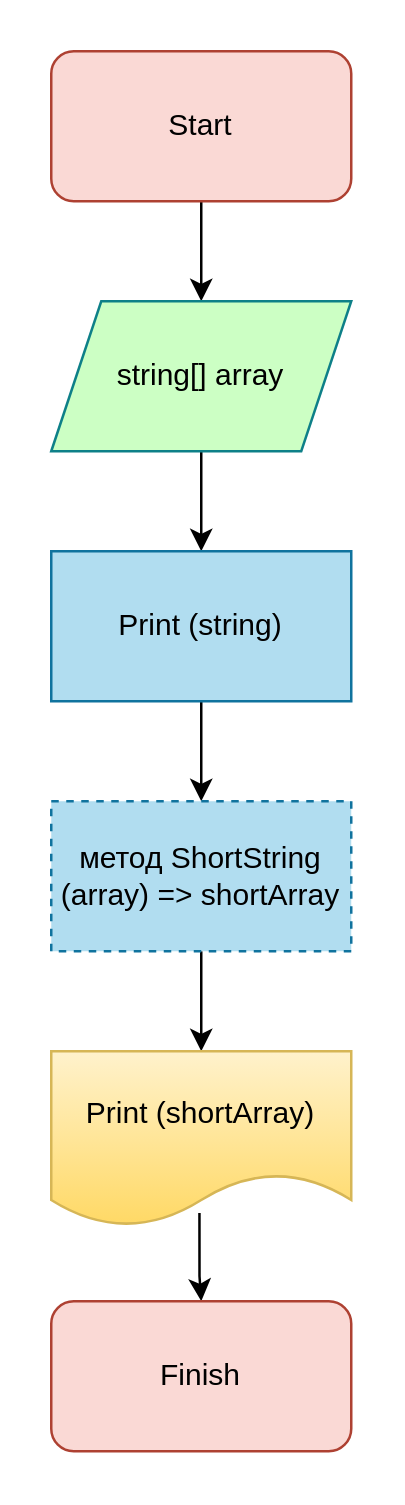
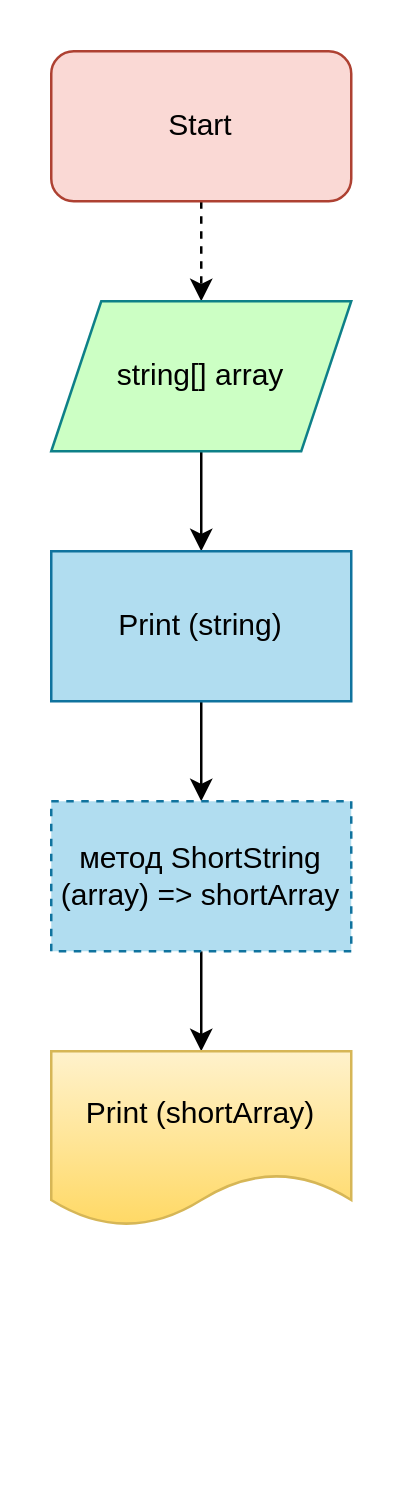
edge "Start" -> "string[] array": style solid -> dashed
edge "Print (shortArray)" -> "Finish": removed
node "Finish": removed
